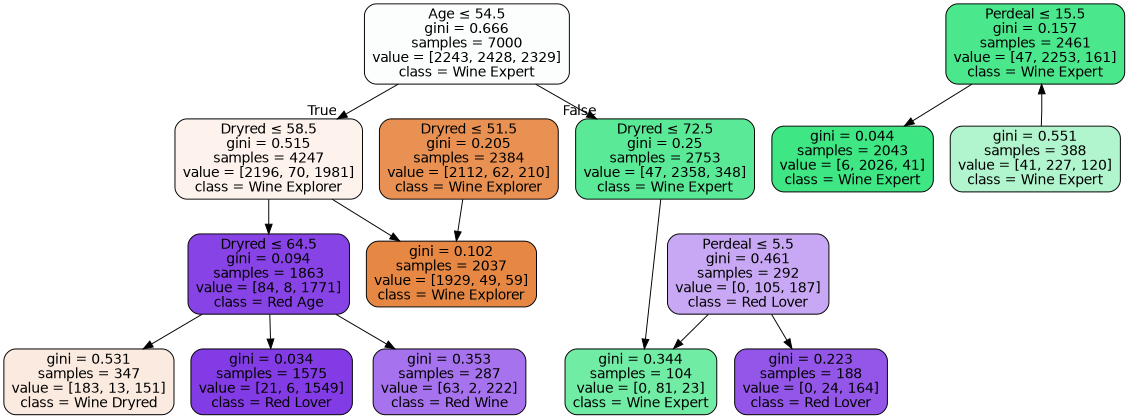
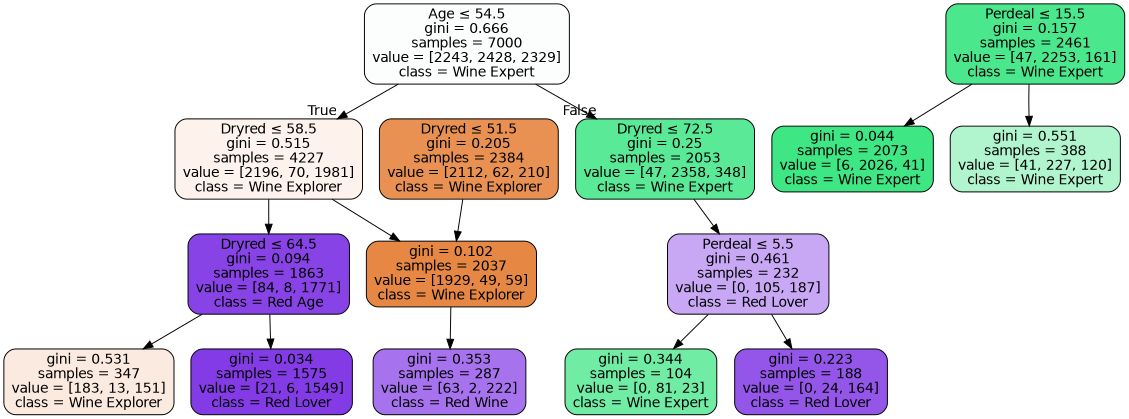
edge "gini = 0.551" -> "Perdeal ≤ 15.5": reversed
node "gini = 0.044": text "samples = 2043" -> "samples = 2073"
node "Dryred ≤ 58.5": text "samples = 4247" -> "samples = 4227"
node "Dryred ≤ 72.5": text "samples = 2753" -> "samples = 2053"
edge "Dryred ≤ 72.5" -> "gini = 0.344": now "Dryred ≤ 72.5" -> "Perdeal ≤ 5.5"
node "Perdeal ≤ 5.5": text "samples = 292" -> "samples = 232"
edge "Dryred ≤ 64.5" -> "gini = 0.353": now "gini = 0.102" -> "gini = 0.353"
node "gini = 0.531": text "class = Wine Dryred" -> "class = Wine Explorer"
